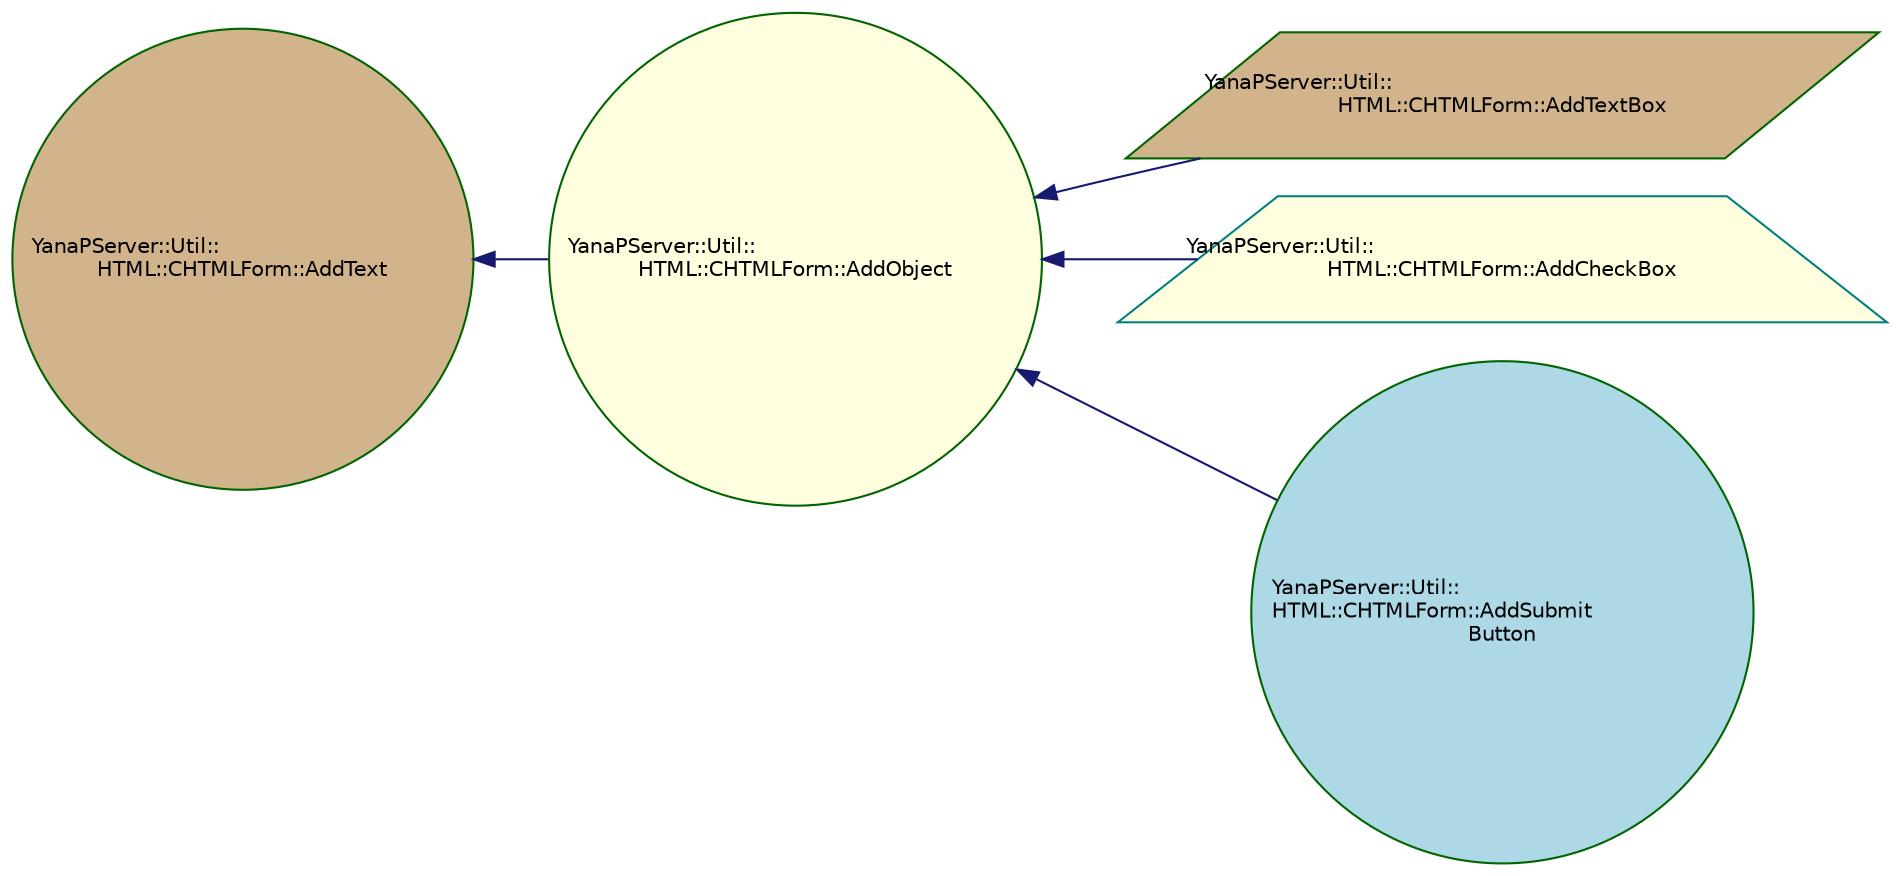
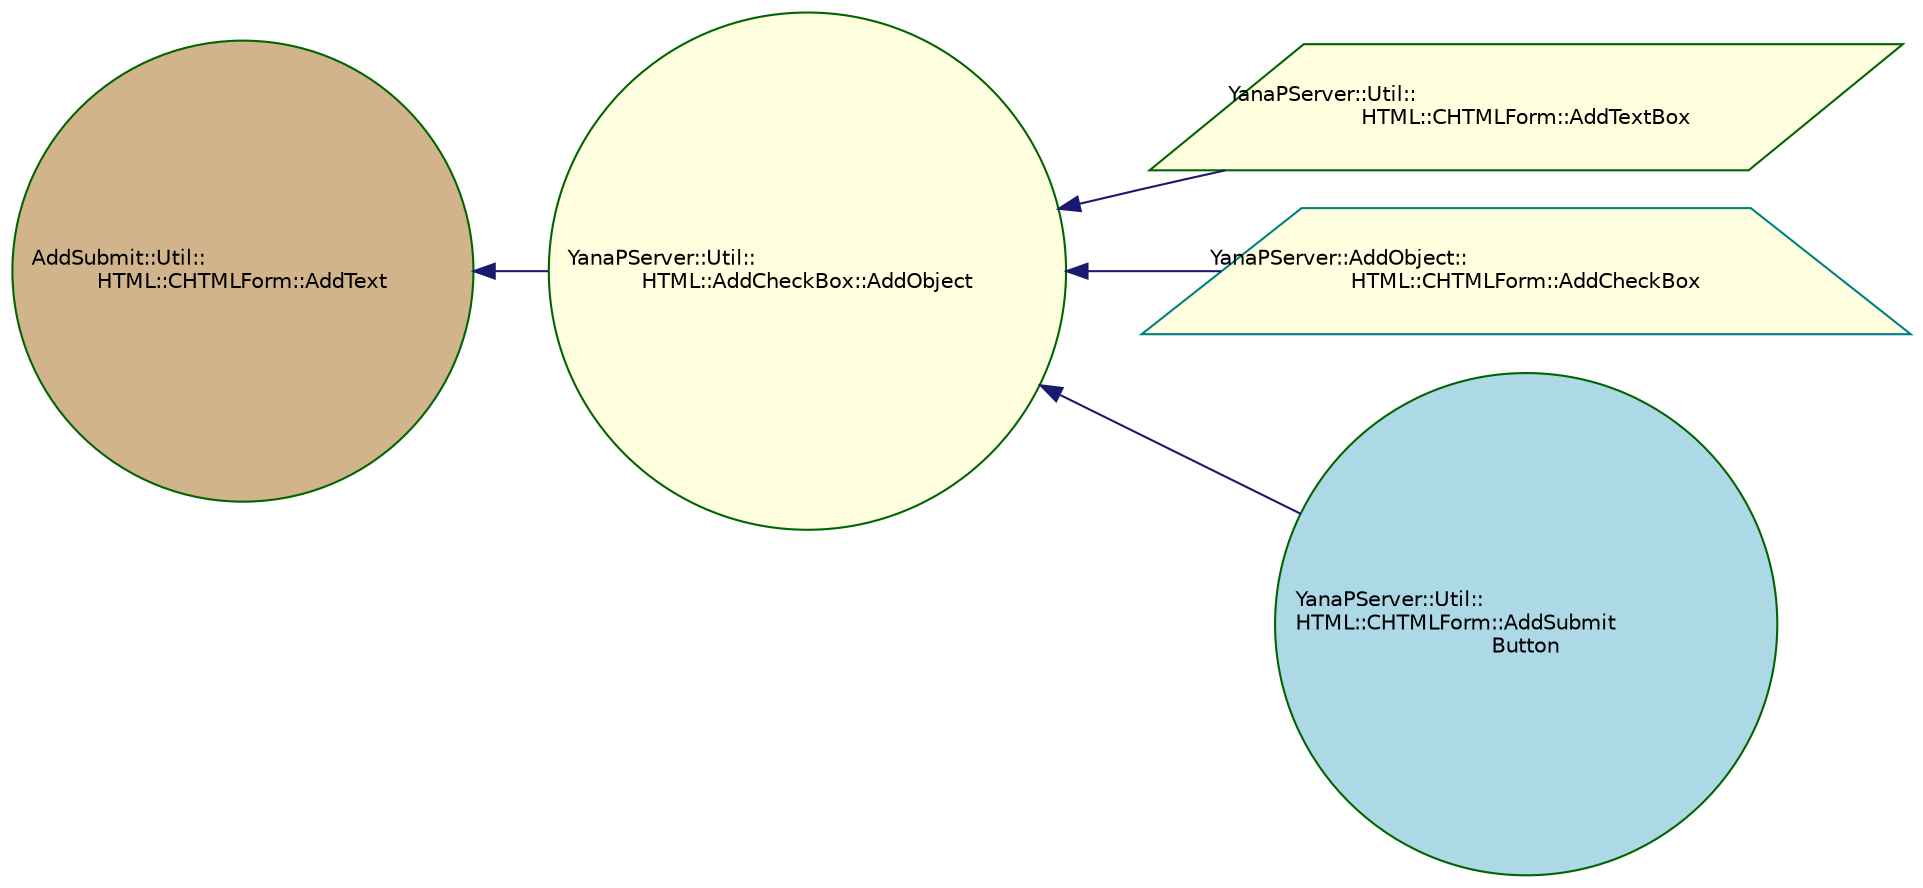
node "YanaPServer::Util:: HTML::CHTMLForm::AddTextBox": fillcolor tan -> lightyellow
node "YanaPServer::Util:: HTML::CHTMLForm::AddText": label "YanaPServer::Util:: HTML::CHTMLForm::AddText" -> "AddSubmit::Util:: HTML::CHTMLForm::AddText"
node "YanaPServer::Util:: HTML::CHTMLForm::AddObject": label "YanaPServer::Util:: HTML::CHTMLForm::AddObject" -> "YanaPServer::Util:: HTML::AddCheckBox::AddObject"
node "YanaPServer::Util:: HTML::CHTMLForm::AddCheckBox": label "YanaPServer::Util:: HTML::CHTMLForm::AddCheckBox" -> "YanaPServer::AddObject:: HTML::CHTMLForm::AddCheckBox"
